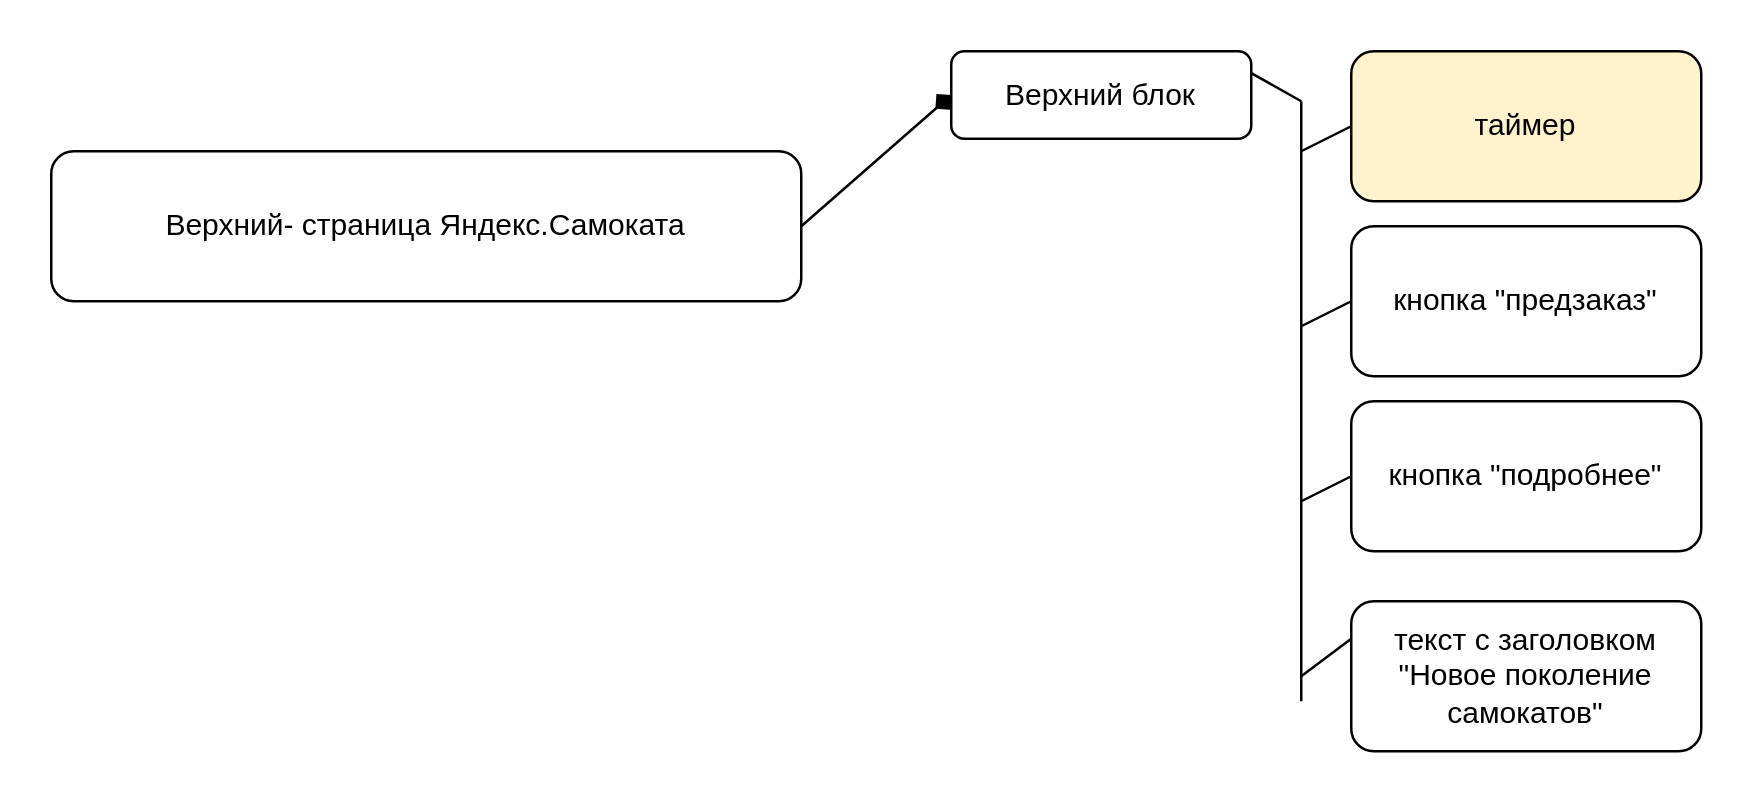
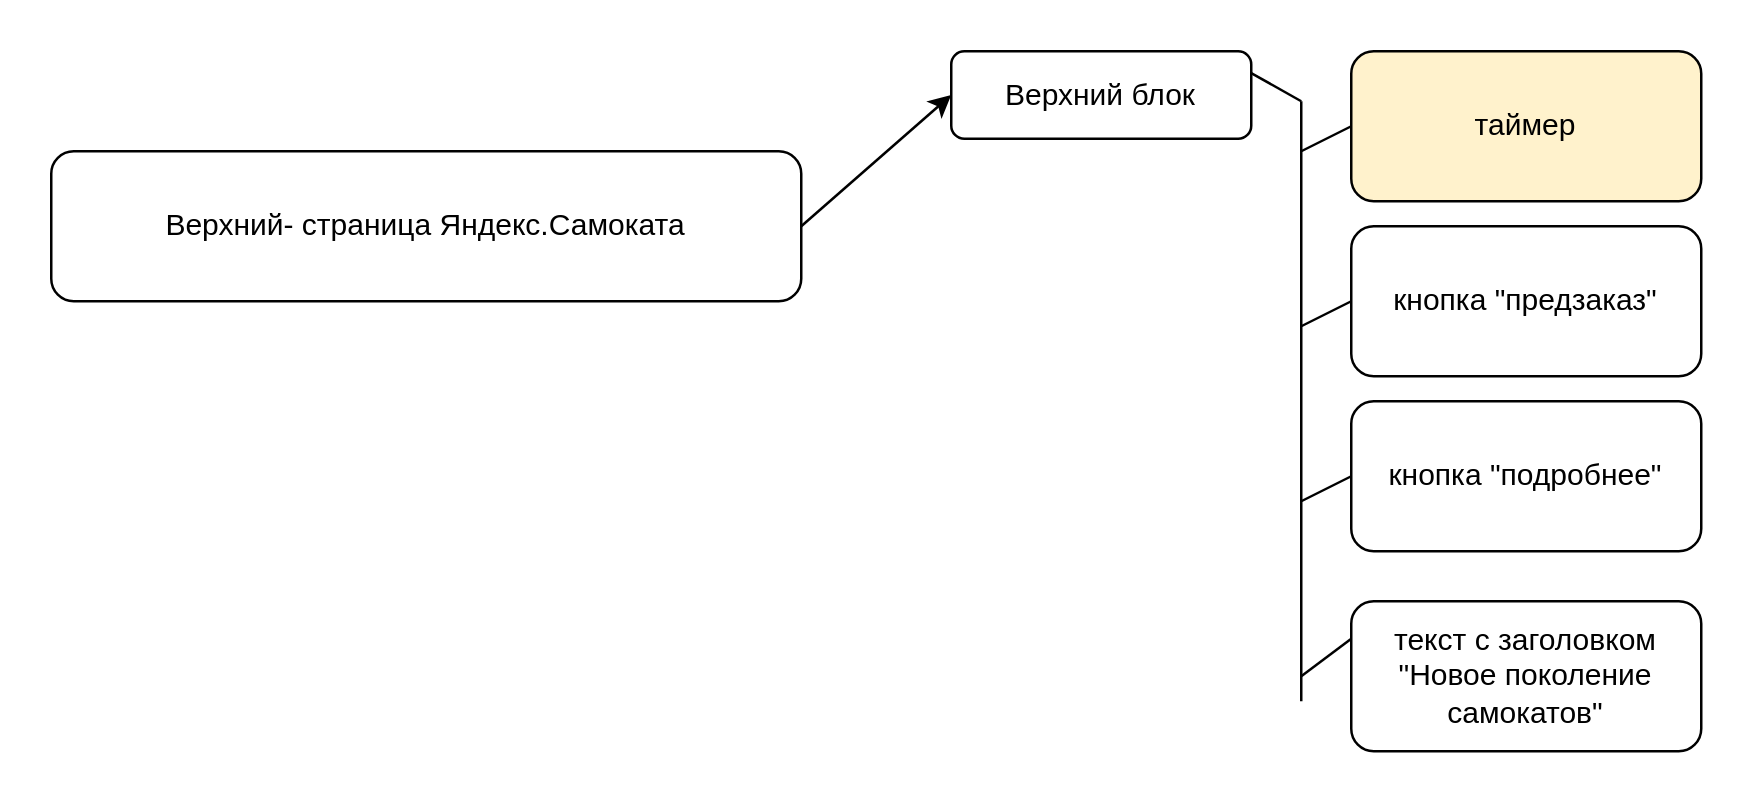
edge "Верхний- страница Яндекс.Самоката" -> "Верхний блок": arrowhead diamond -> classic
